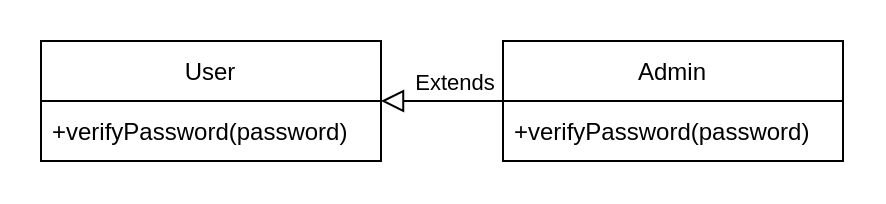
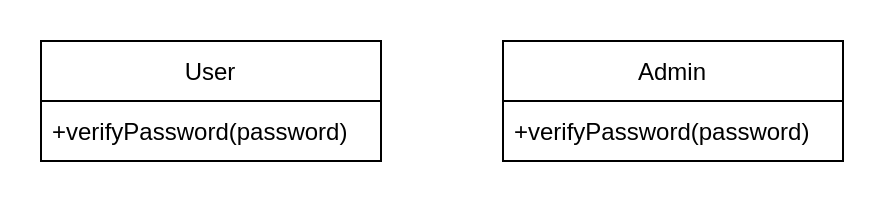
edge "Admin" -> "User": removed, label "Extends"
